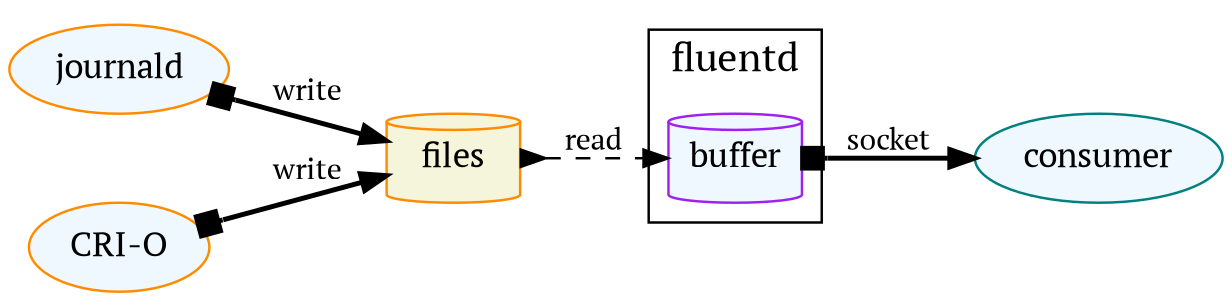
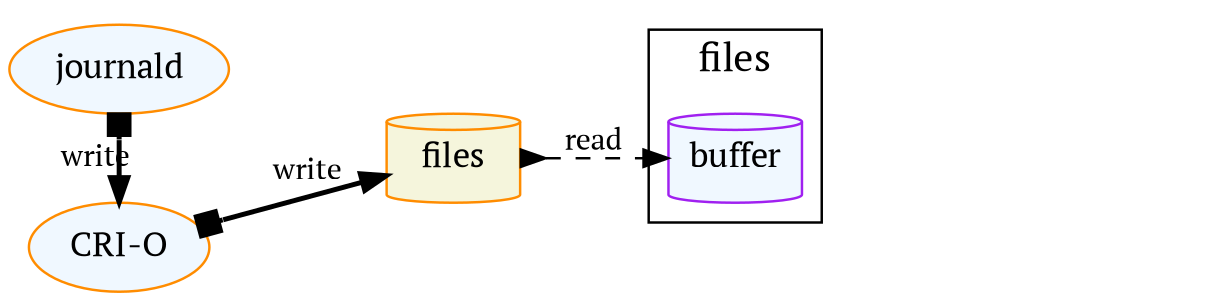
cluster "fluentd": label "fluentd" -> "files"
edge "journald" -- "files": now "journald" -- "CRI-O"
node "consumer": removed
